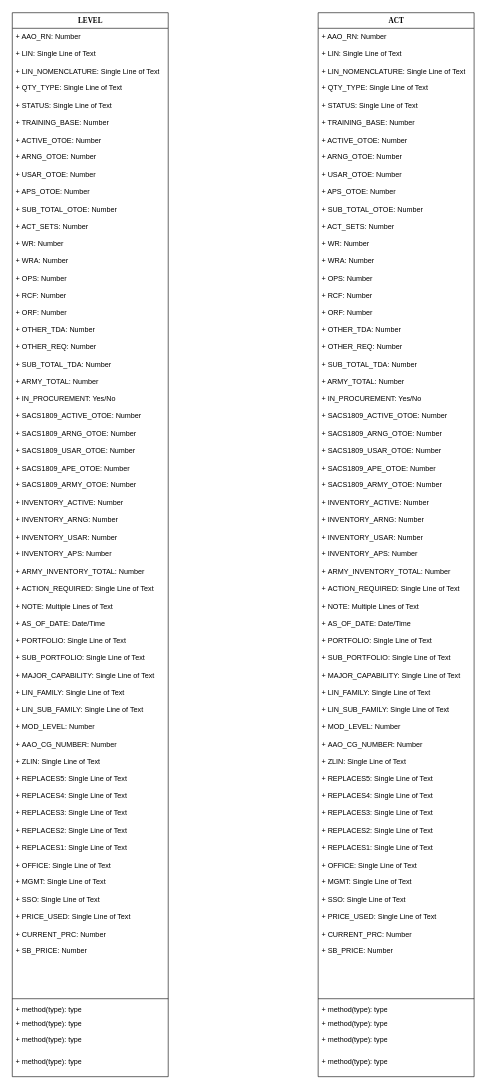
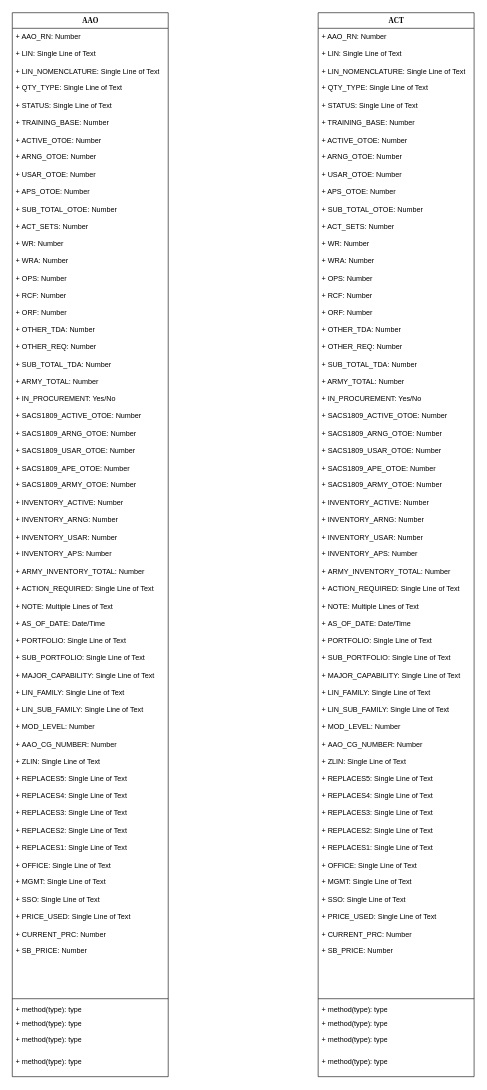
node "LEVEL": label "LEVEL" -> "AAO"
